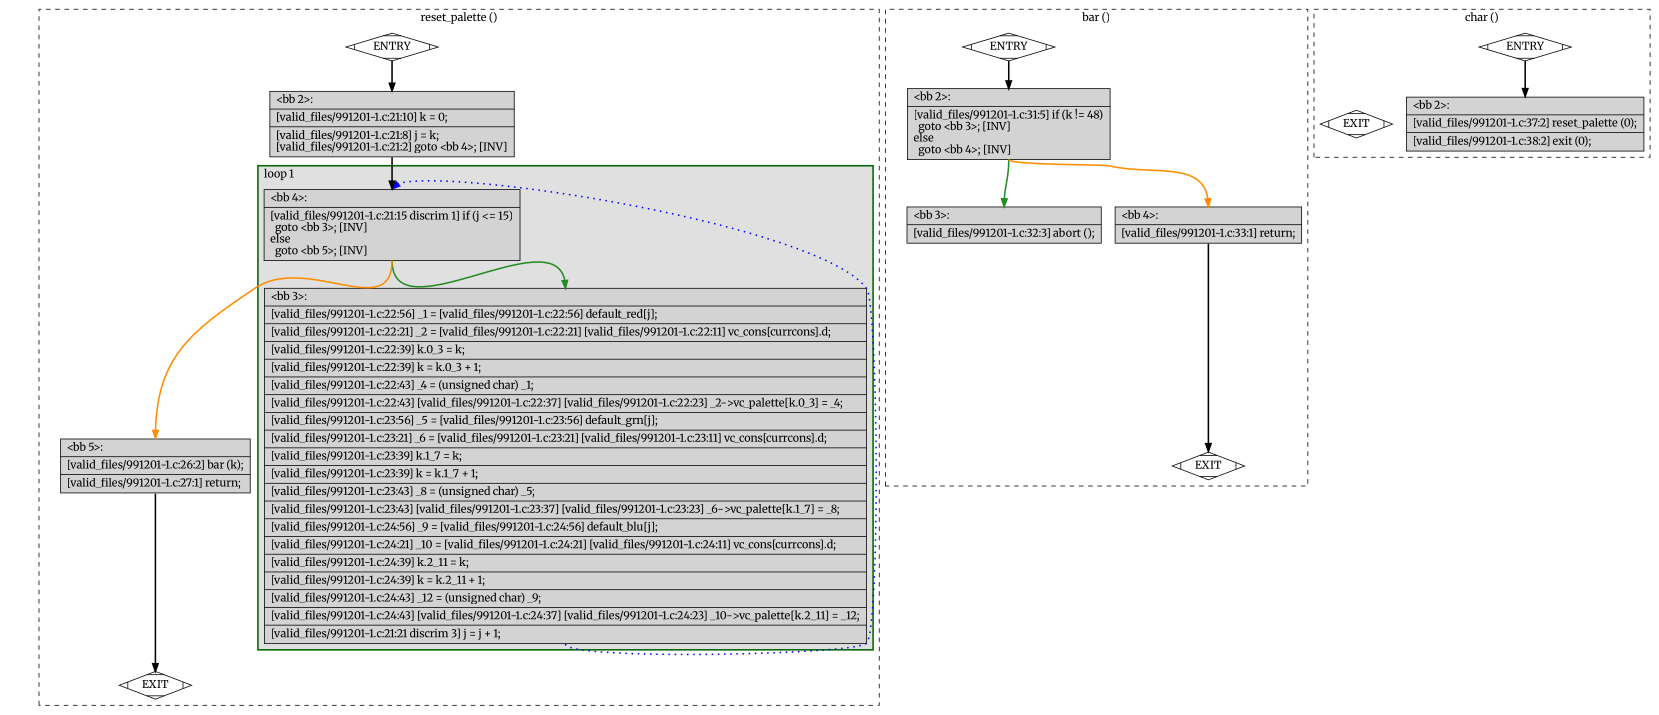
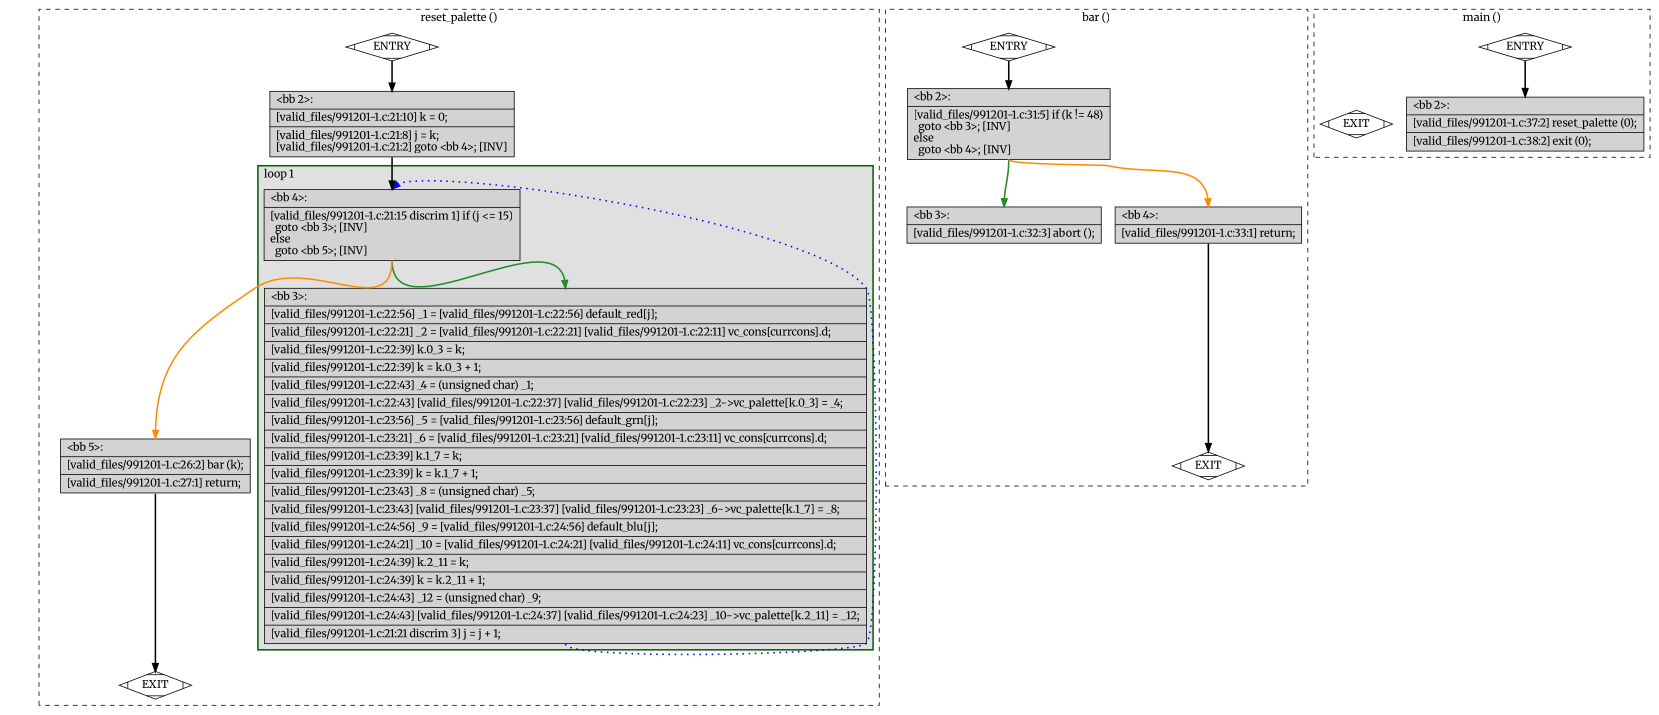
cluster "char ()": label "char ()" -> "main ()"
